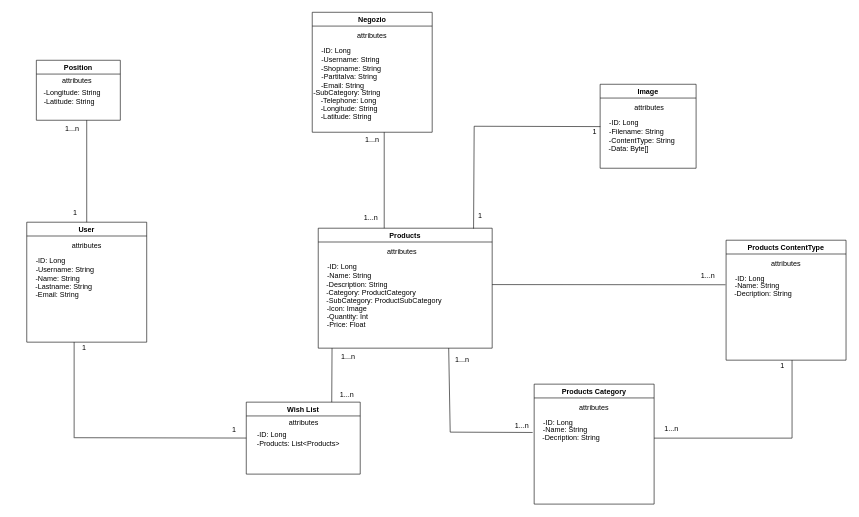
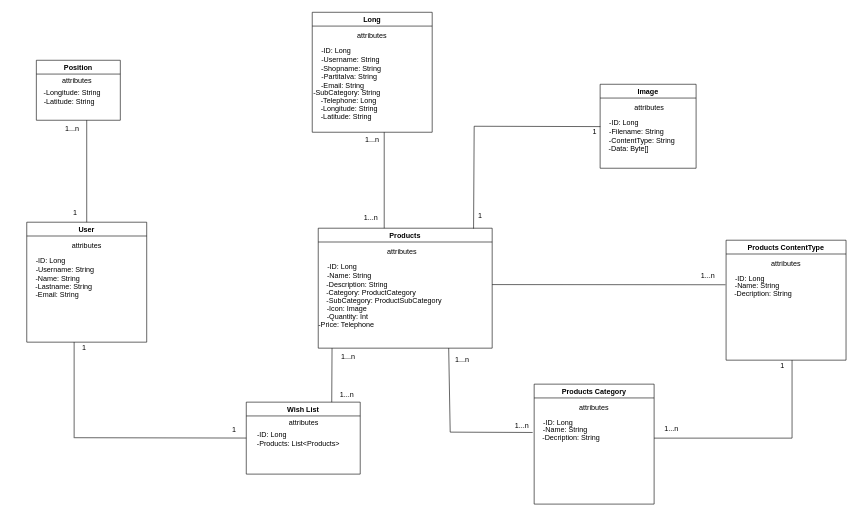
node "Negozio": label "Negozio" -> "Long"
node "-Price: Float": label "-Price: Float" -> "-Price: Telephone"
